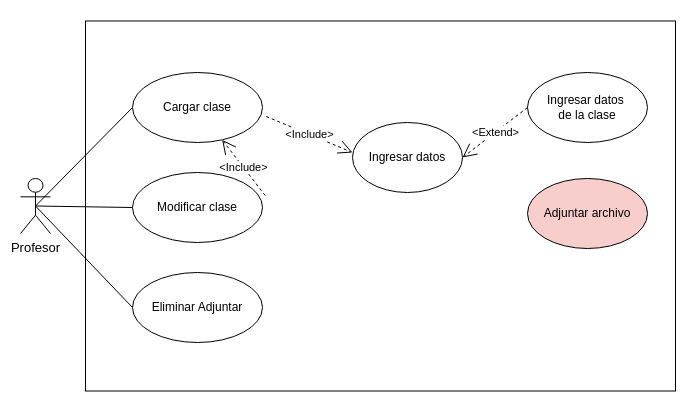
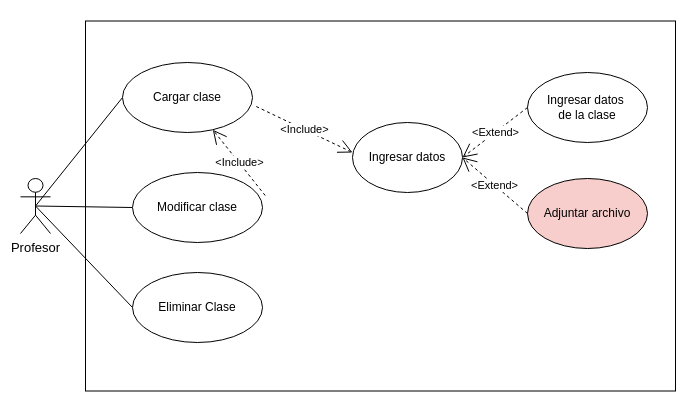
node "Cargar clase": moved (198, 108) -> (188, 98)
edge "Adjuntar archivo" -> "Ingresar datos": added, label "<Extend>"
node "Eliminar Adjuntar": label "Eliminar Adjuntar" -> "Eliminar Clase"
